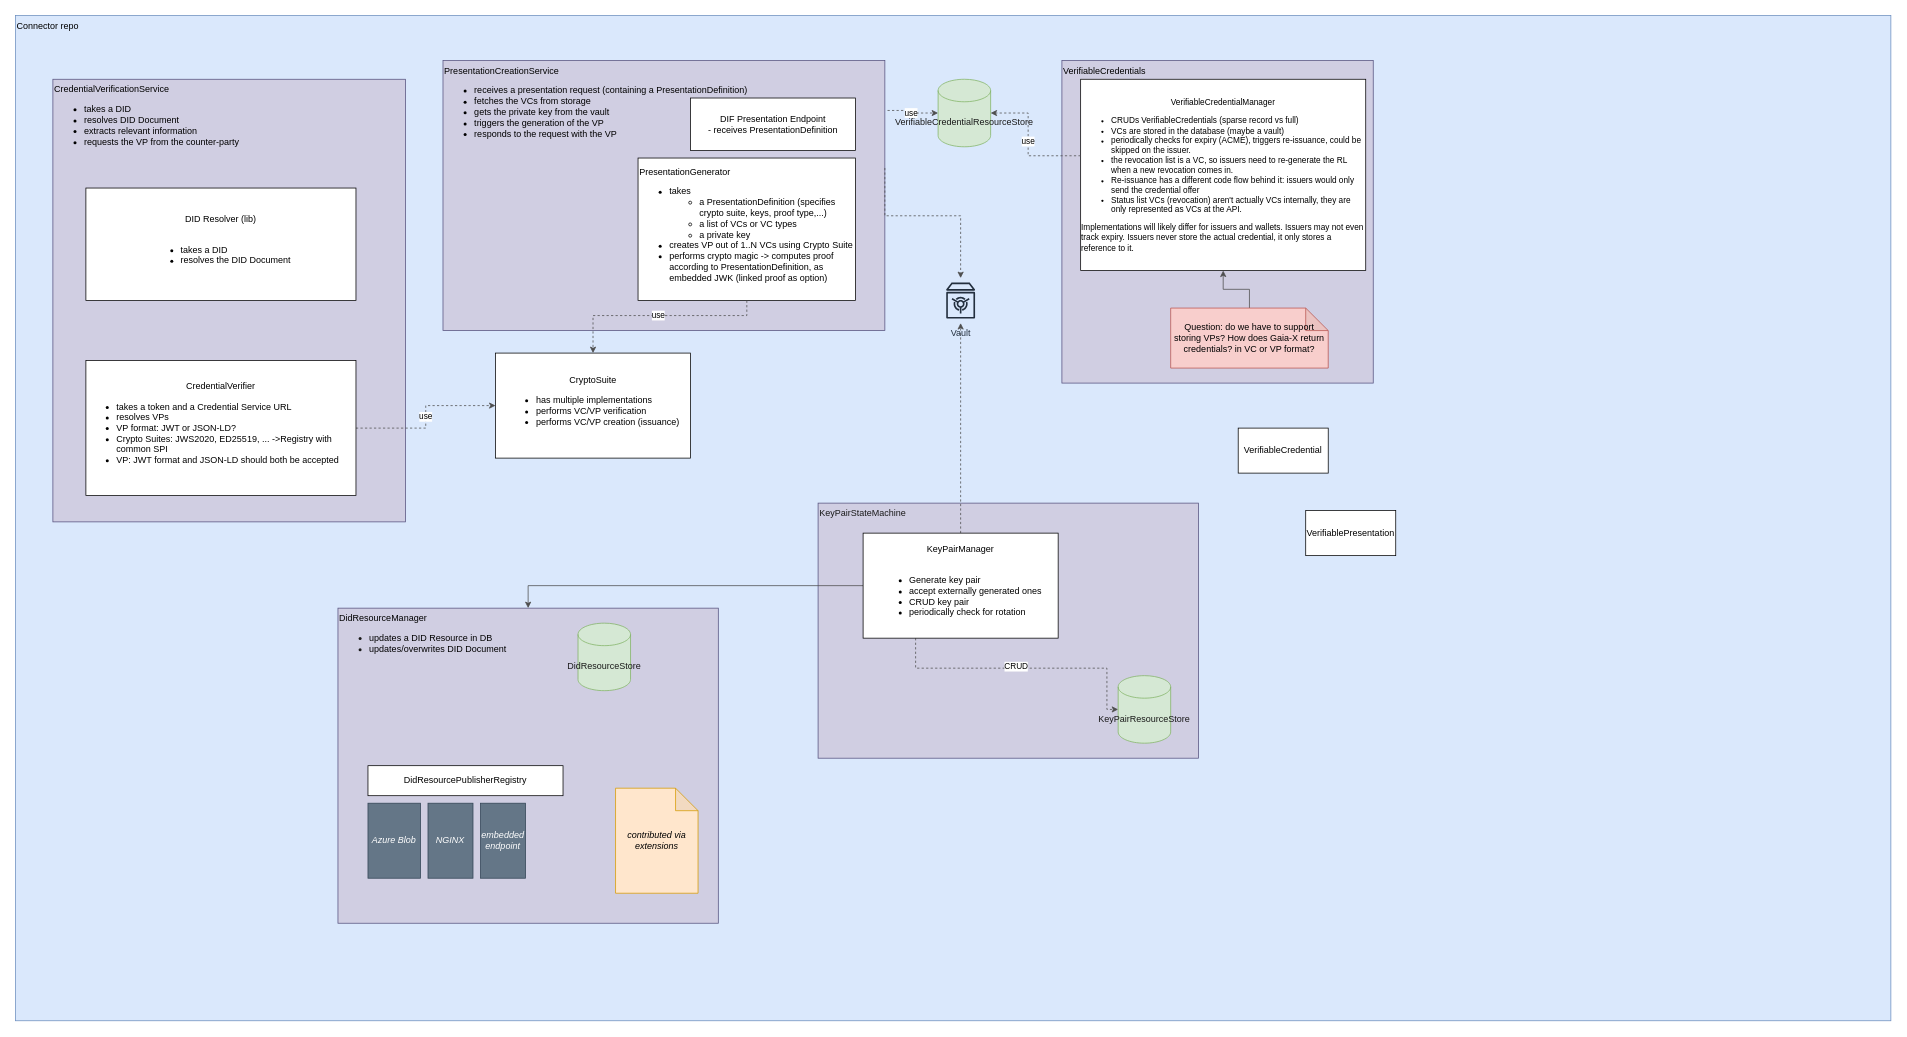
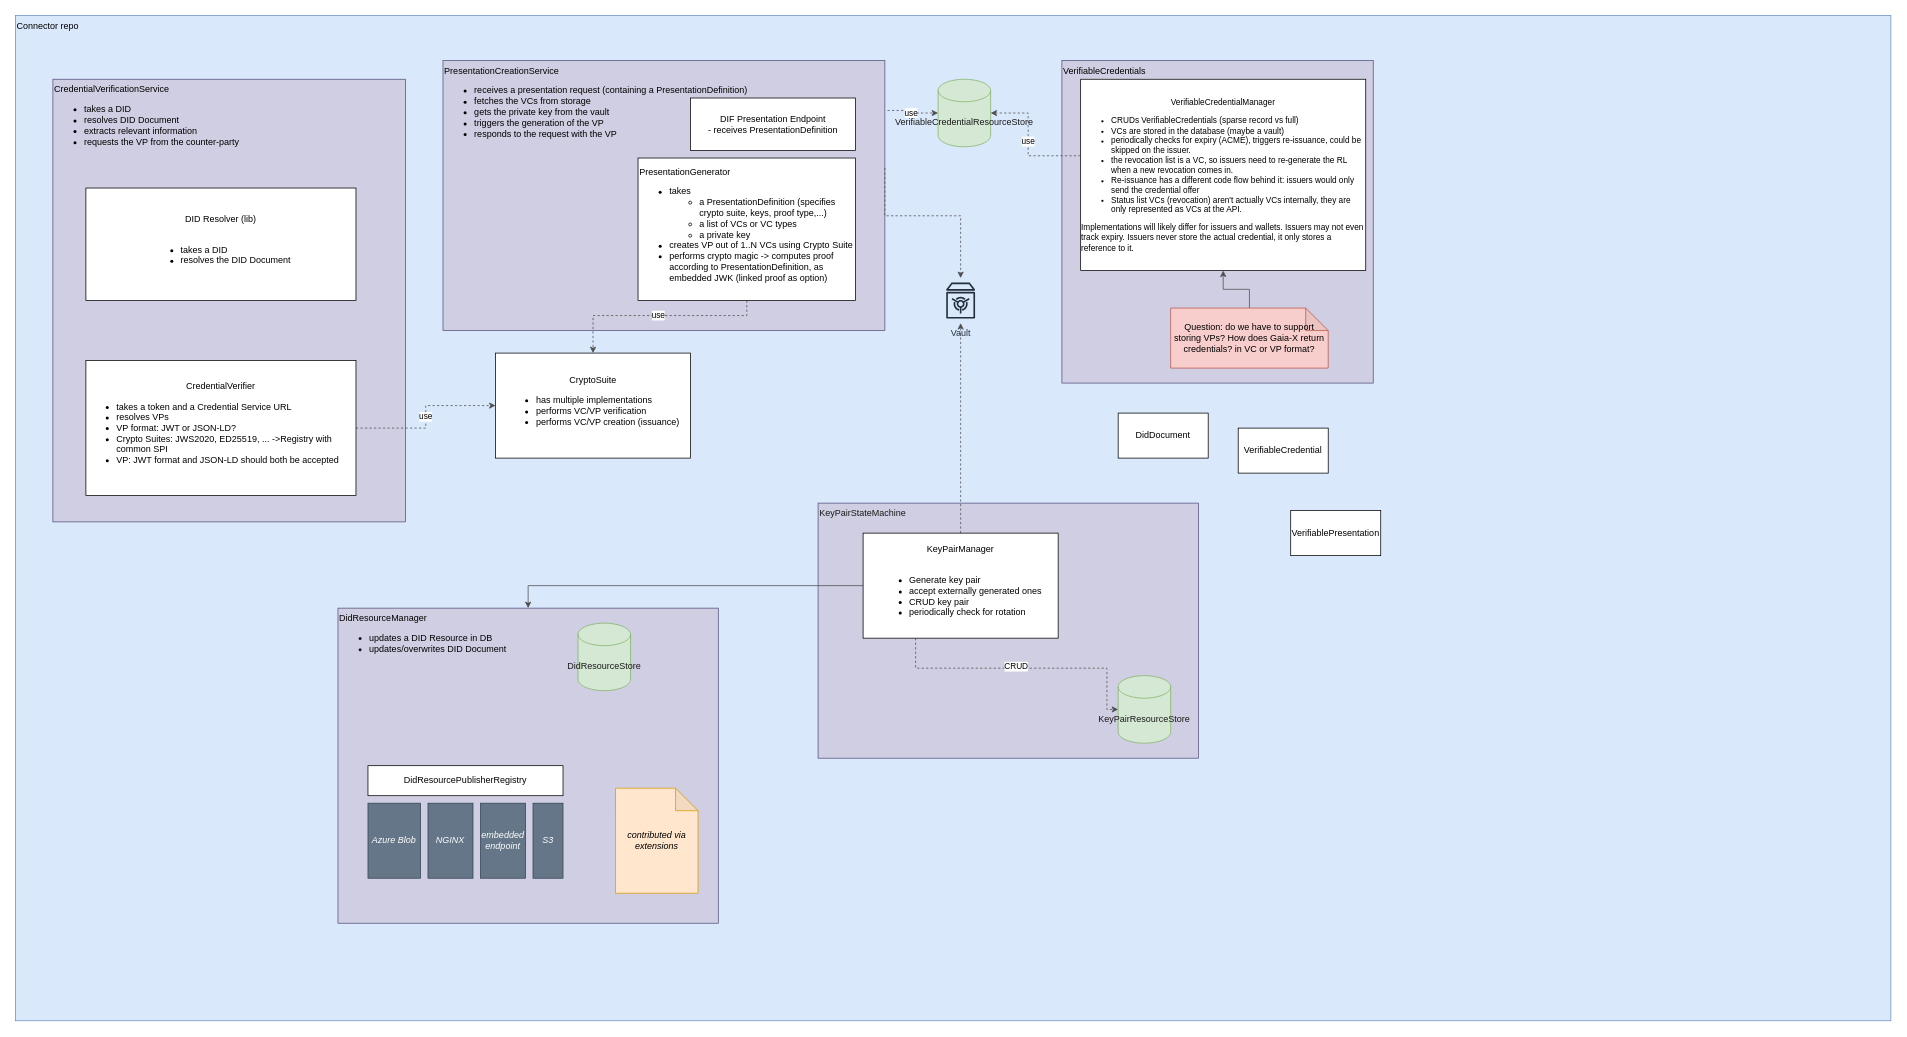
node "DidDocument": added
node "VerifiablePresentation": moved (1350, 533) -> (1335, 533)
node "S3": added
